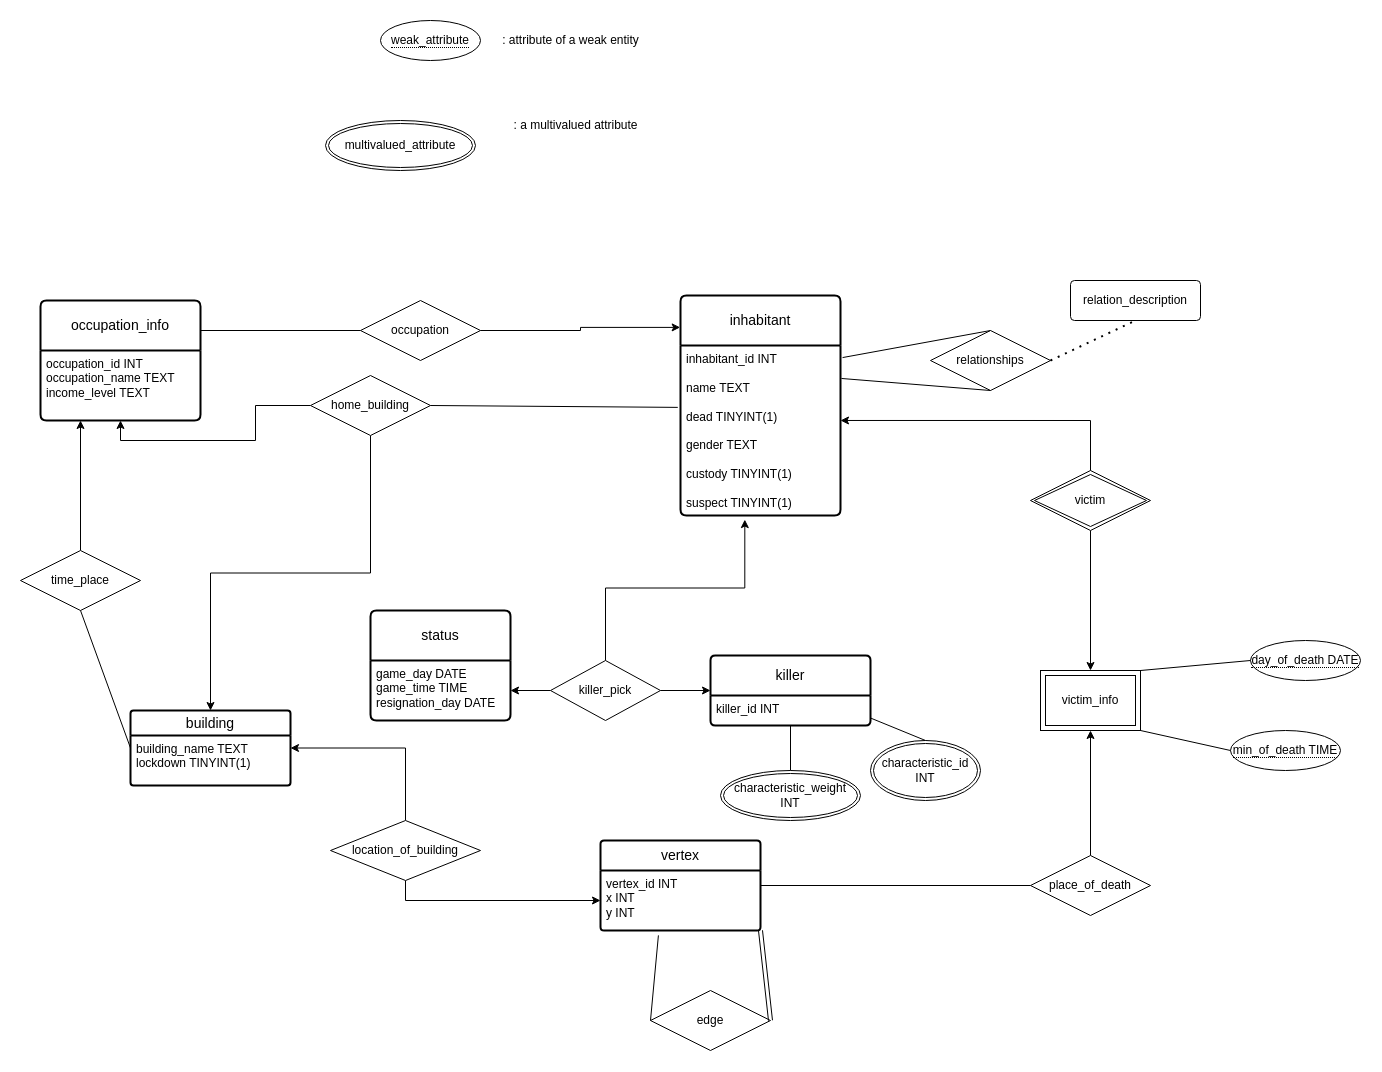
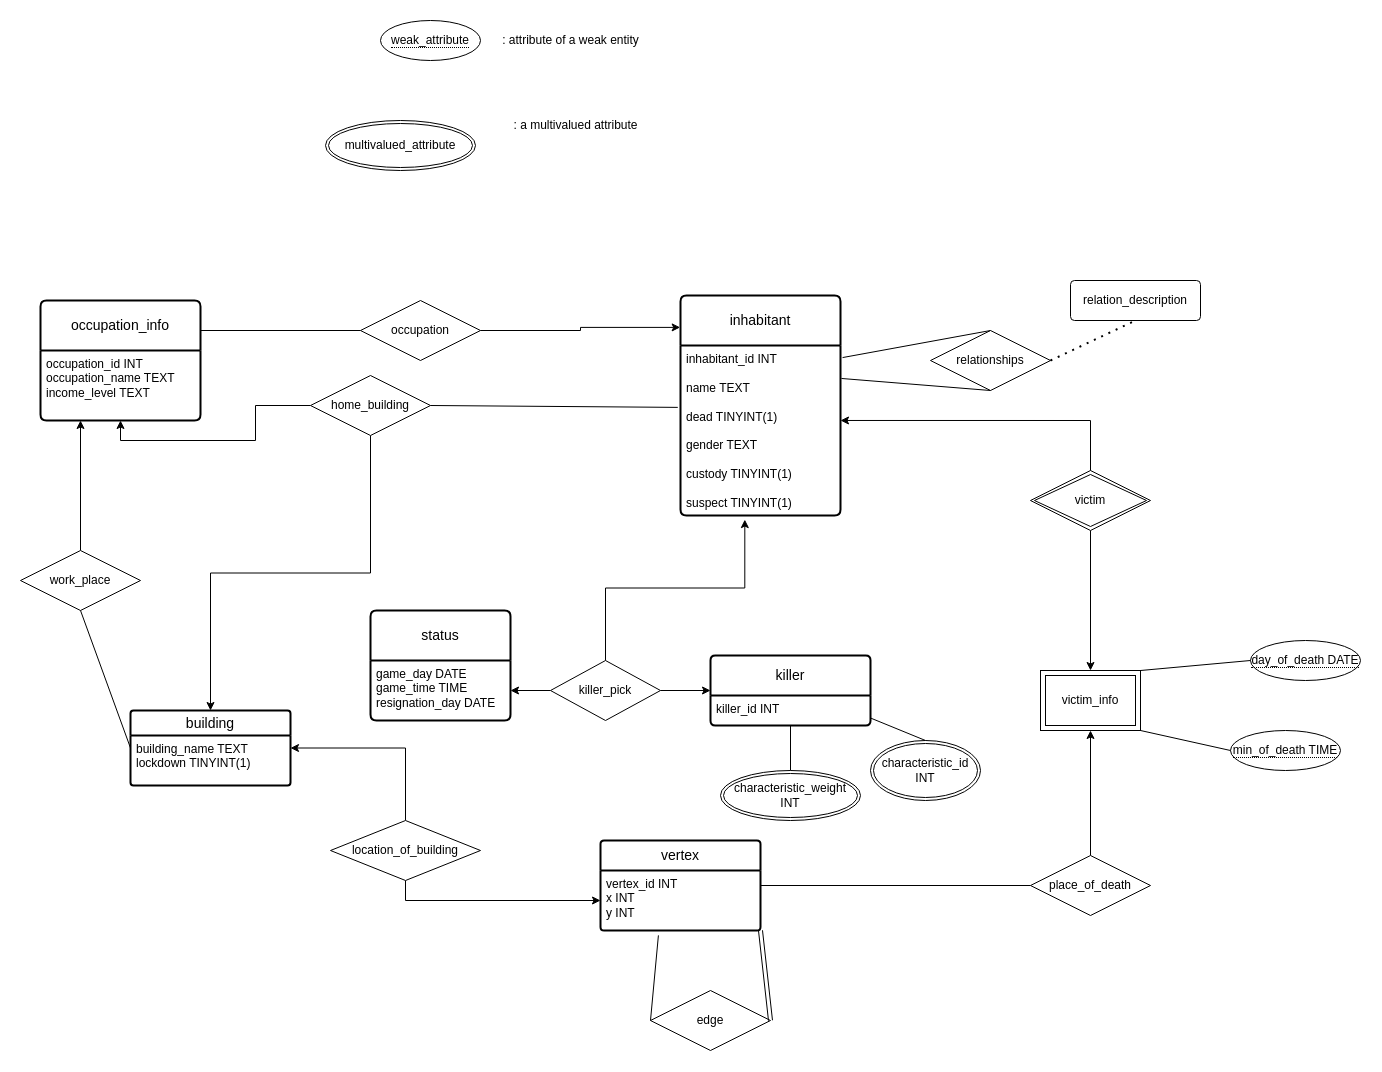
node "time_place": label "time_place" -> "work_place"
